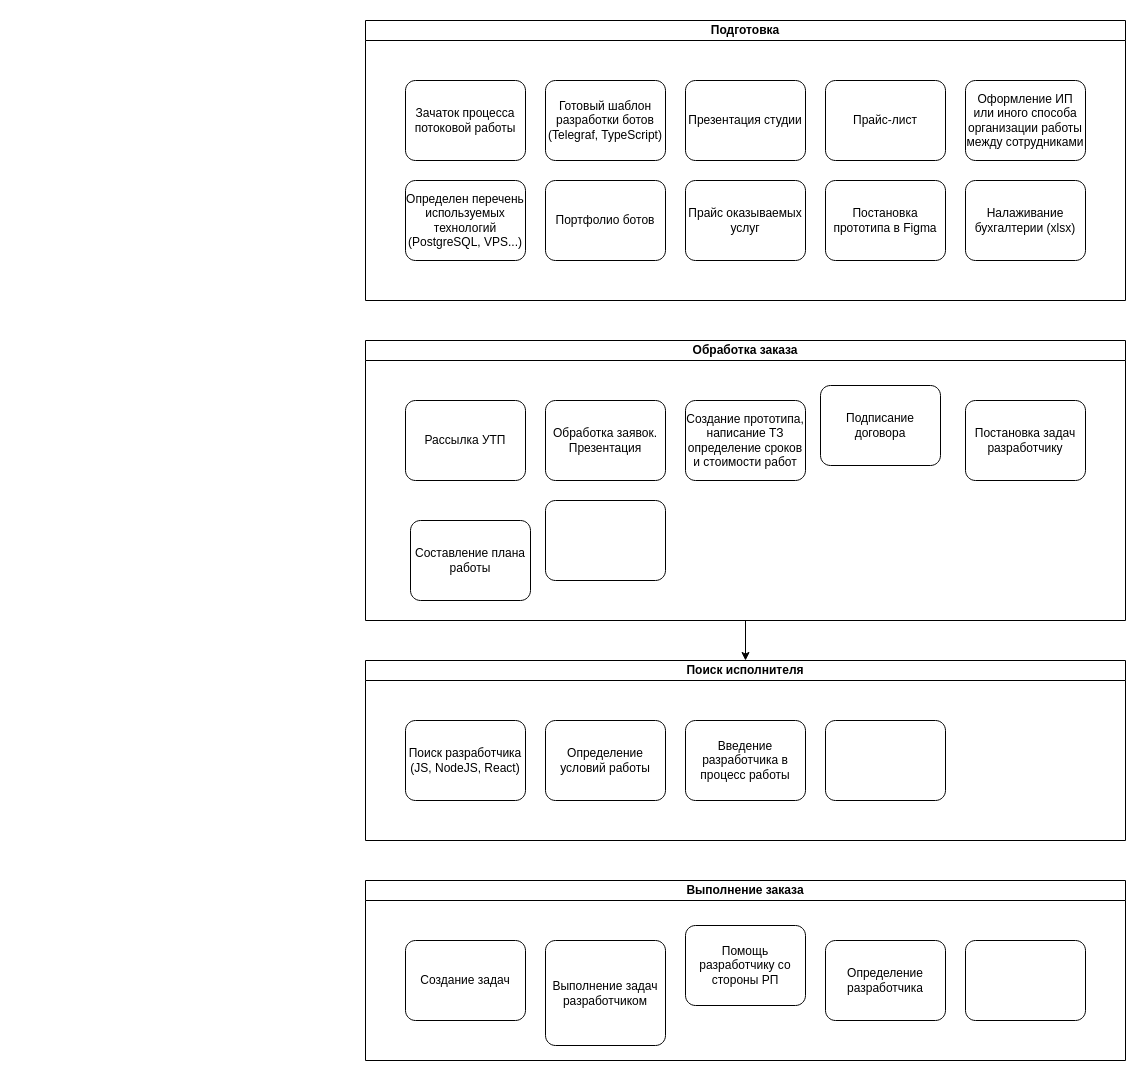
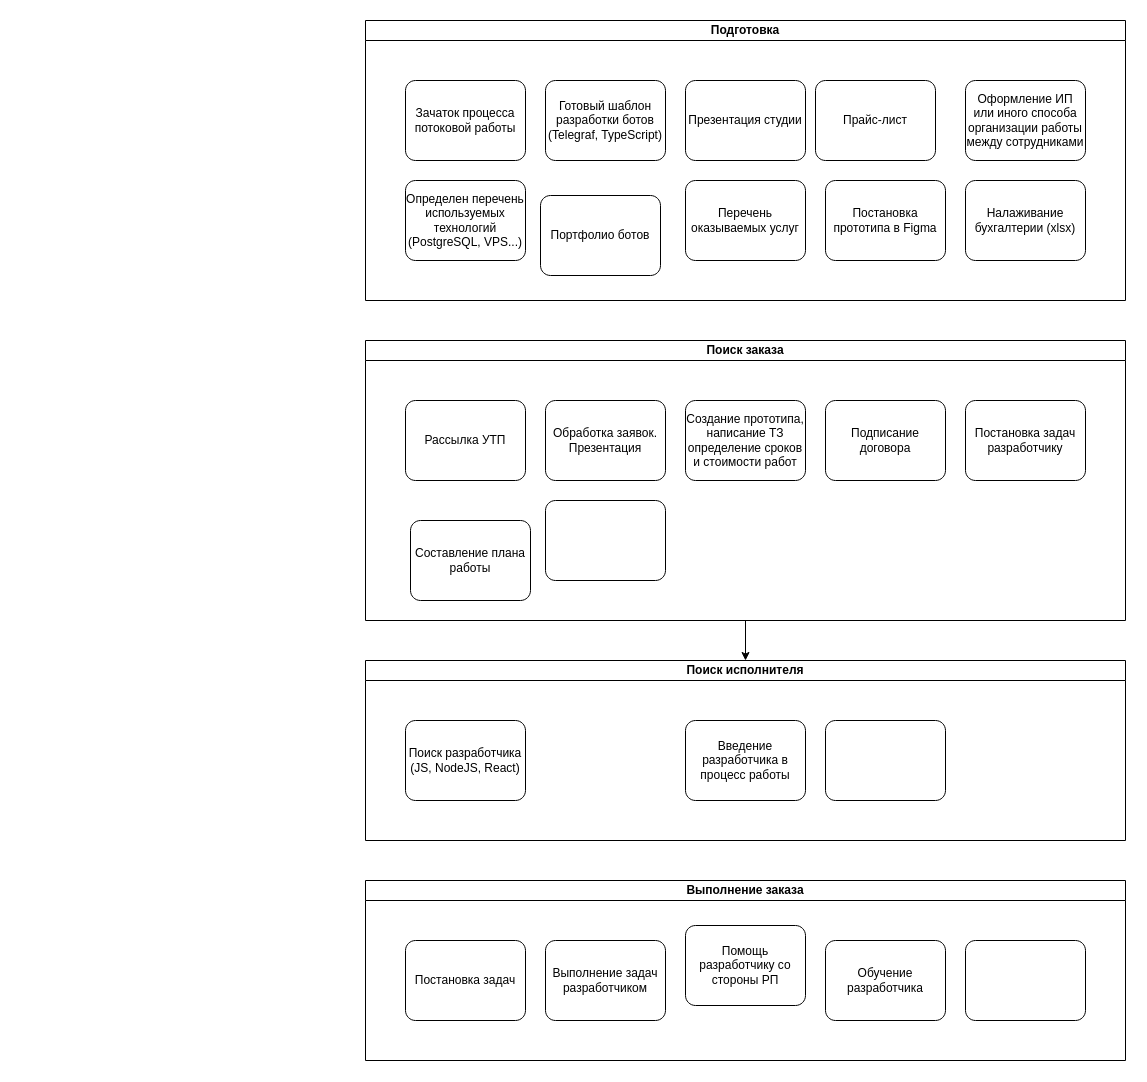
node "Прайс-лист": moved (886, 121) -> (876, 121)
node "Портфолио ботов": moved (606, 221) -> (601, 236)
node "Прайс оказываемых услуг": label "Прайс оказываемых услуг" -> "Перечень оказываемых услуг"
node "Обработка заказа": label "Обработка заказа" -> "Поиск заказа"
node "Подписание договора": moved (881, 426) -> (886, 441)
node "Определение условий работы": removed
node "Создание задач": label "Создание задач" -> "Постановка задач"
node "Определение разработчика": label "Определение разработчика" -> "Обучение разработчика"
node "Выполнение задач разработчиком": size 120x105 -> 120x80
